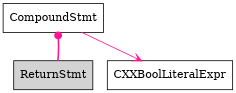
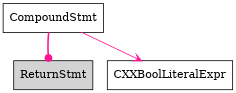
edge "ReturnStmt" -> "CompoundStmt": reversed
